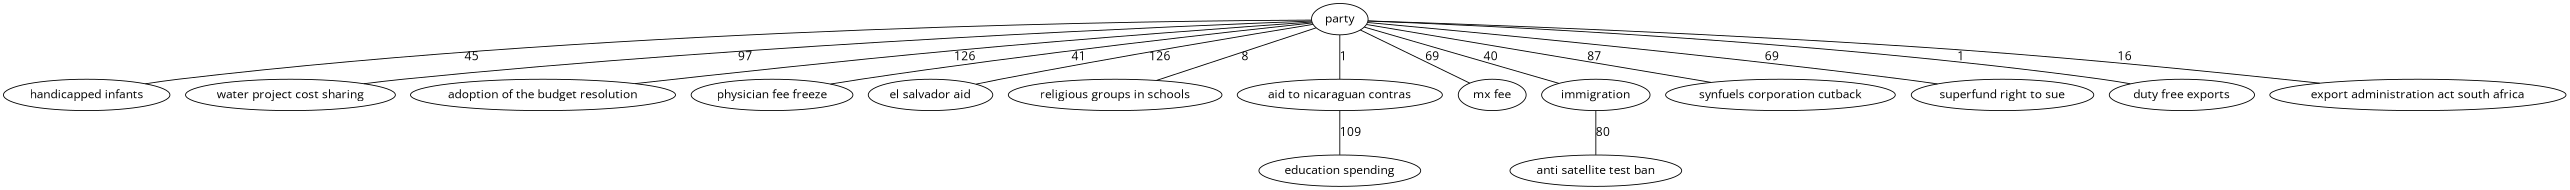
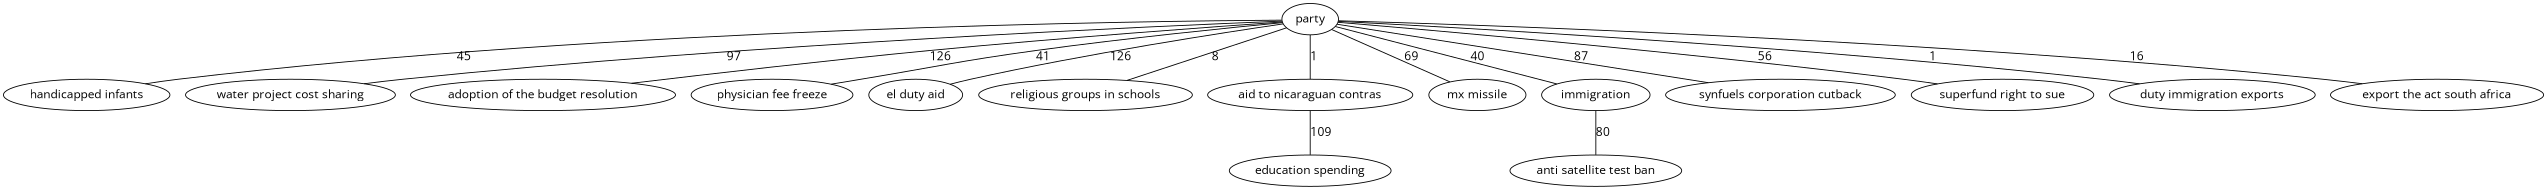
edge "party" -- "superfund right to sue": label "69" -> "56"
node "el salvador aid": label "el salvador aid" -> "el duty aid"
node "mx fee": label "mx fee" -> "mx missile"
node "duty free exports": label "duty free exports" -> "duty immigration exports"
node "export administration act south africa": label "export administration act south africa" -> "export the act south africa"
